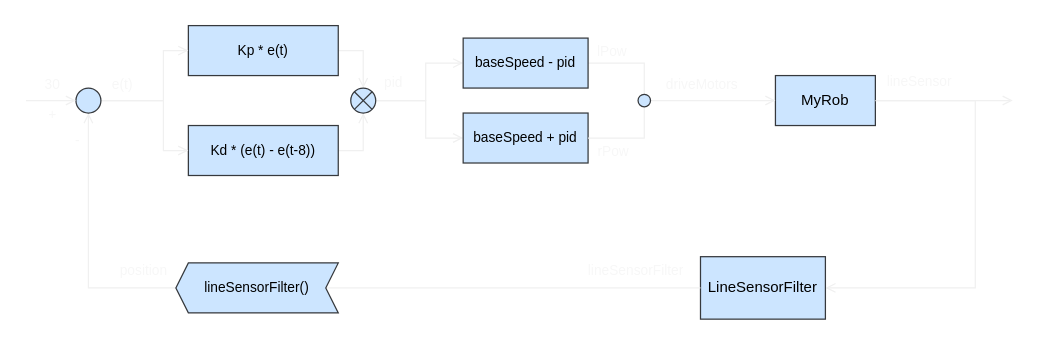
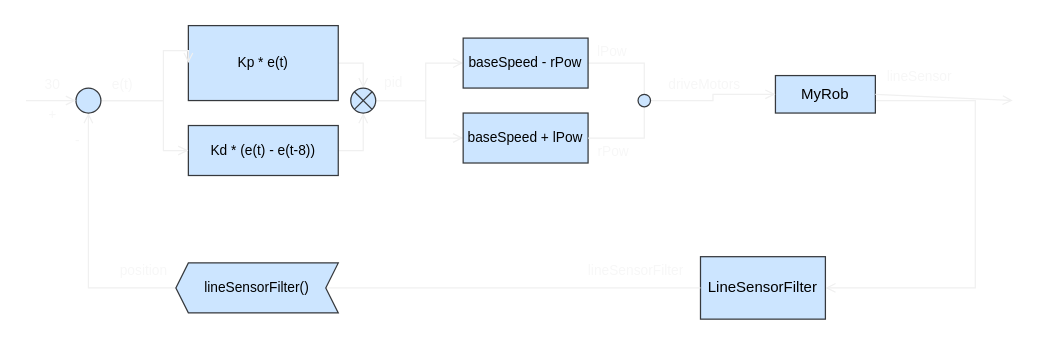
node "Kp * e(t)": size 150x50 -> 150x75
node "baseSpeed - pid": label "baseSpeed - pid" -> "baseSpeed - rPow"
node "MyRob": size 100x50 -> 100x38
node "baseSpeed + pid": label "baseSpeed + pid" -> "baseSpeed + lPow"
